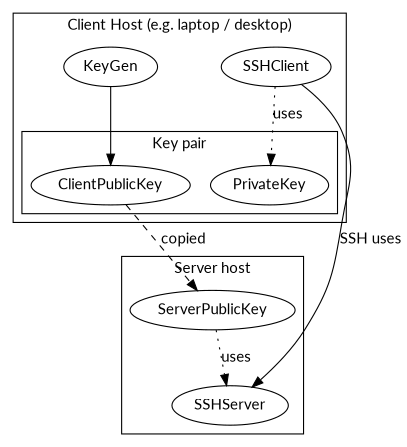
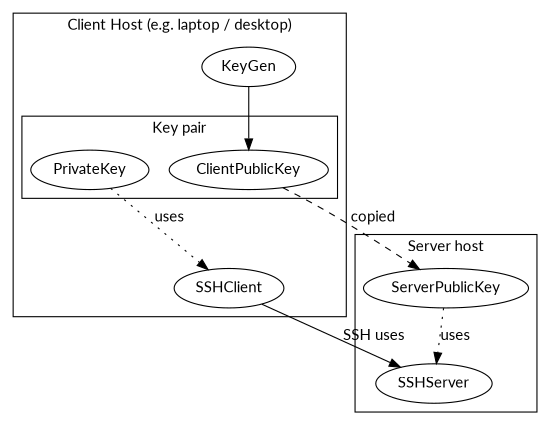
edge "SSHClient" -> "PrivateKey": reversed
